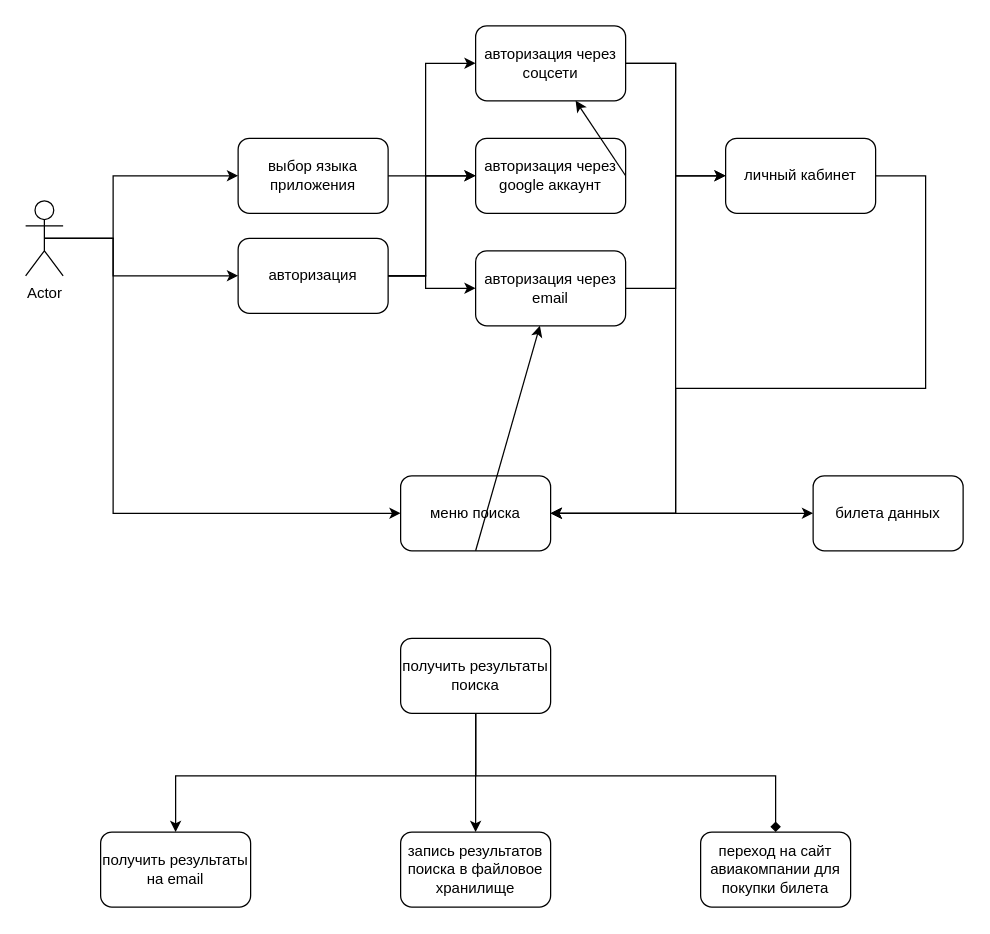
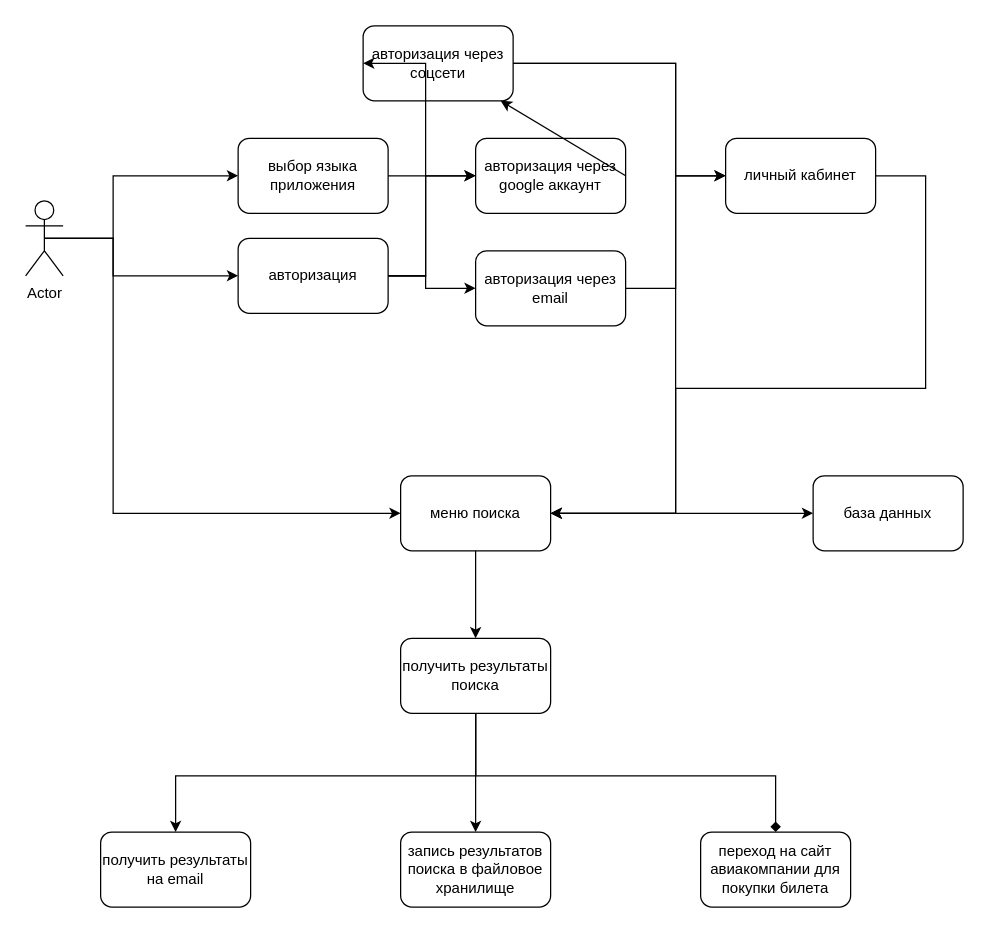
node "авторизация через соцсети": moved (551, 63) -> (438, 63)
edge "меню поиска" -> "авторизация через email": now "меню поиска" -> "получить результаты поиска"
node "билета данных": label "билета данных" -> "база данных"
